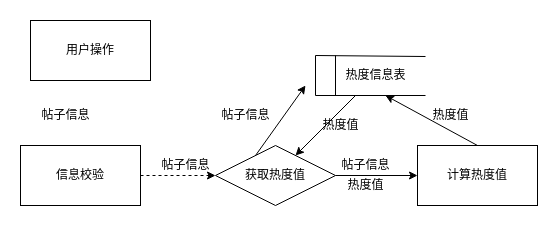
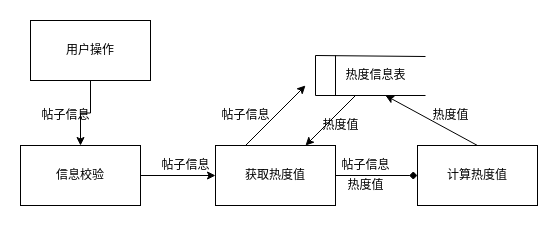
edge "用户操作" -> "信息校验": added
edge "信息校验" -> "获取热度值": style dashed -> solid
node "获取热度值": shape diamond -> rectangle
edge "获取热度值" -> "计算热度值": arrowhead classic -> diamond
